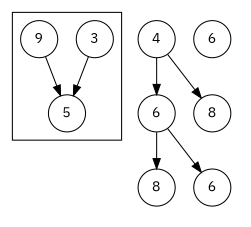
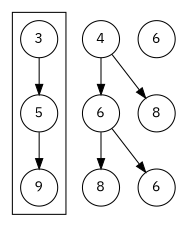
edge "9" -> "5": reversed
